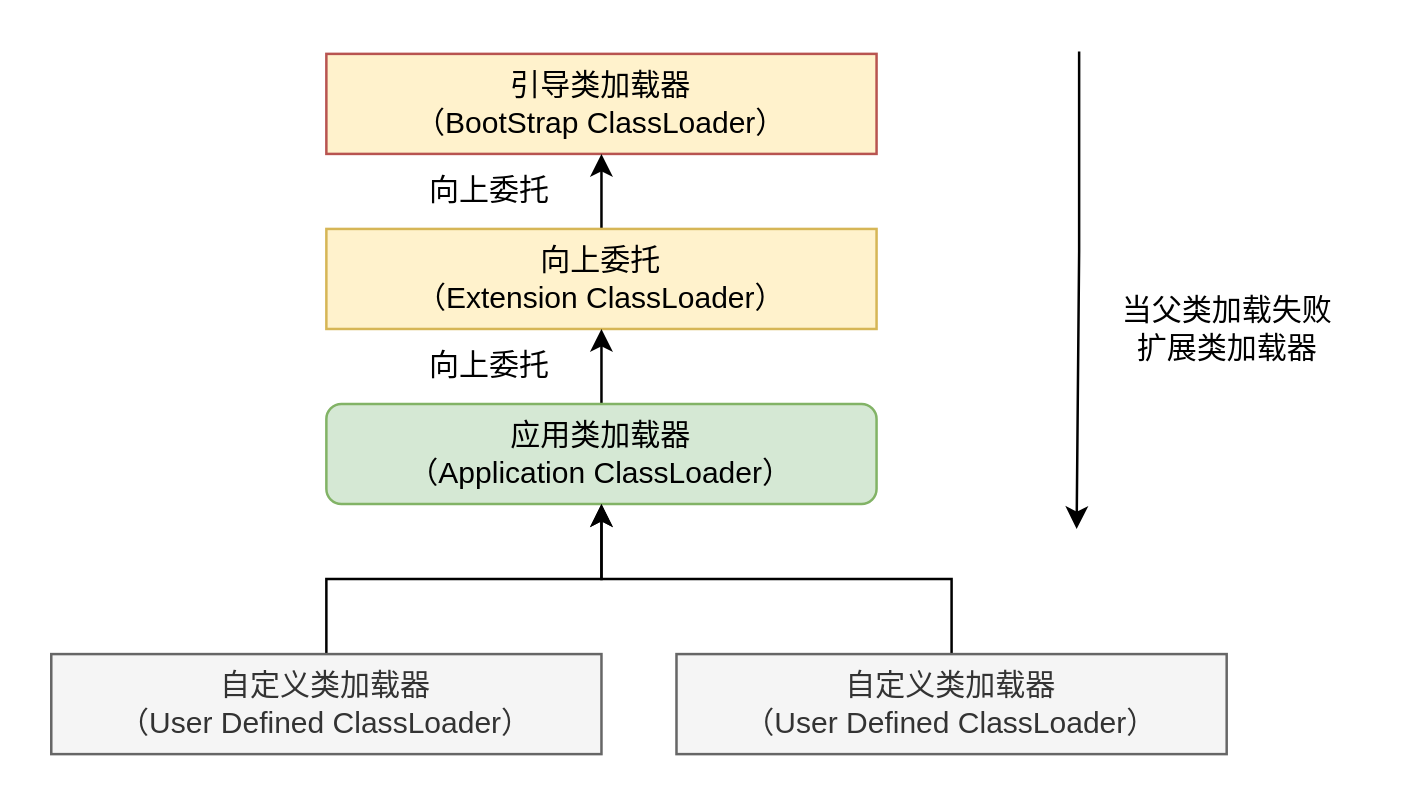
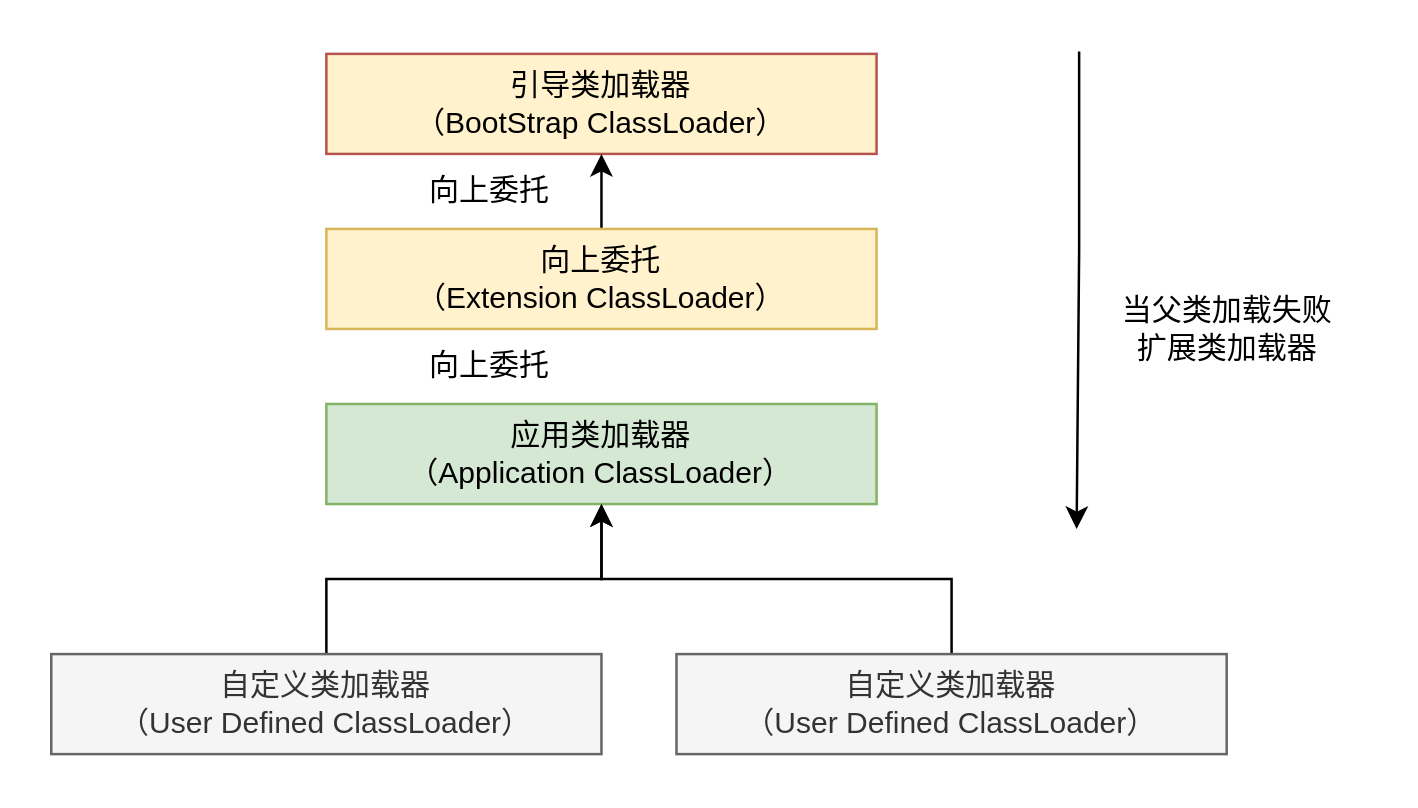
edge "应用类加载器 （Application ClassLoader）" -> "向上委托 （Extension ClassLoader）": removed
node "应用类加载器 （Application ClassLoader）": shape rounded rectangle -> rectangle
